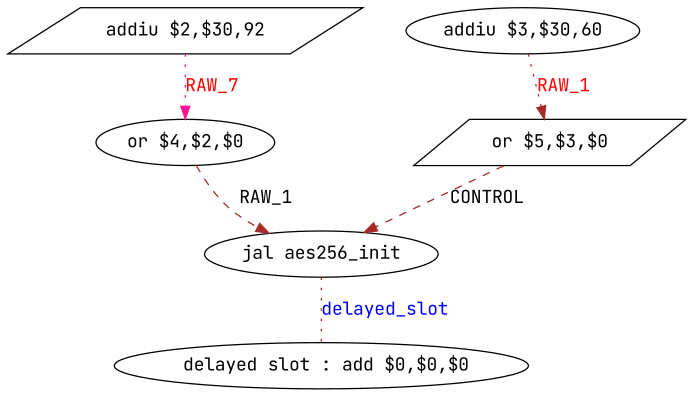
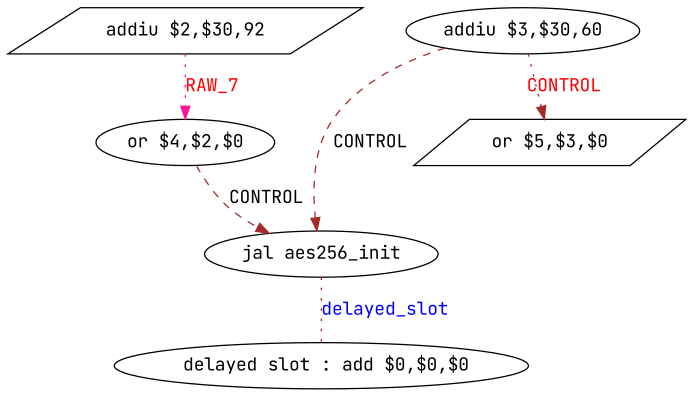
edge "addiu $3,$30,60" -> "or $5,$3,$0": label "RAW_1" -> "CONTROL"
edge "or $5,$3,$0" -> "jal aes256_init": now "addiu $3,$30,60" -> "jal aes256_init"
edge "or $4,$2,$0" -> "jal aes256_init": label "RAW_1" -> "CONTROL"
